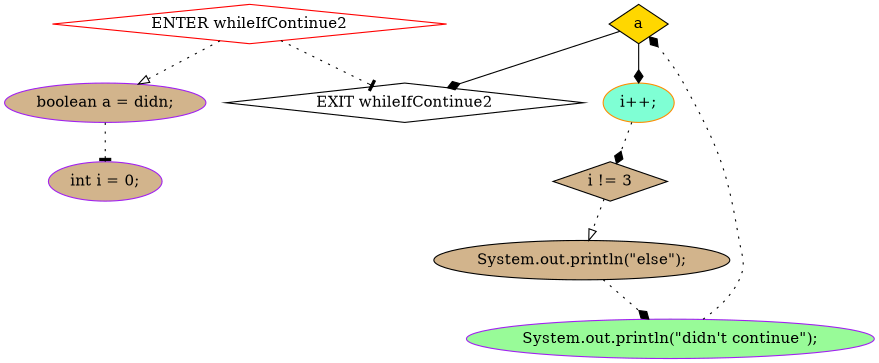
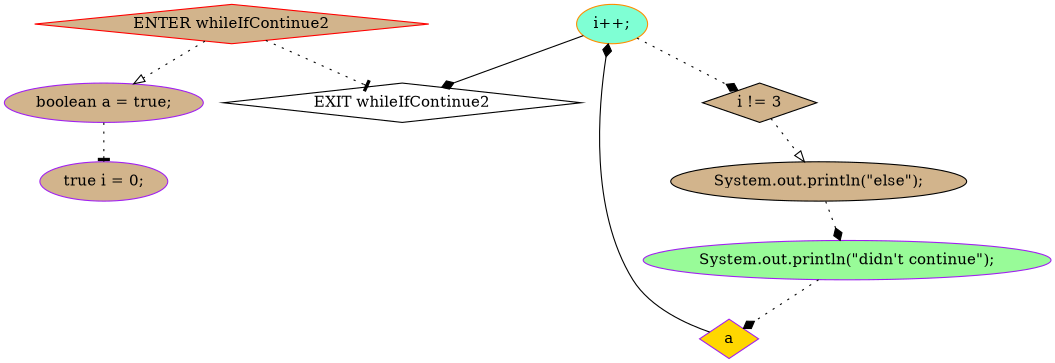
node "ENTER whileIfContinue2": fillcolor white -> tan
node "a": color black -> purple
edge "a" -> "EXIT whileIfContinue2": now "i++;" -> "EXIT whileIfContinue2"
node "boolean a = didn;": label "boolean a = didn;" -> "boolean a = true;"
node "int i = 0;": label "int i = 0;" -> "true i = 0;"
